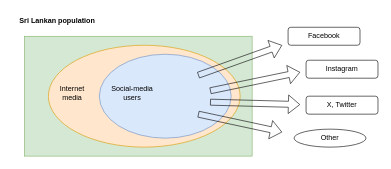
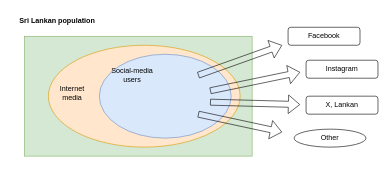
node "Social-media users": moved (132, 93) -> (132, 75)
node "X, Twitter": label "X, Twitter" -> "X, Lankan"
